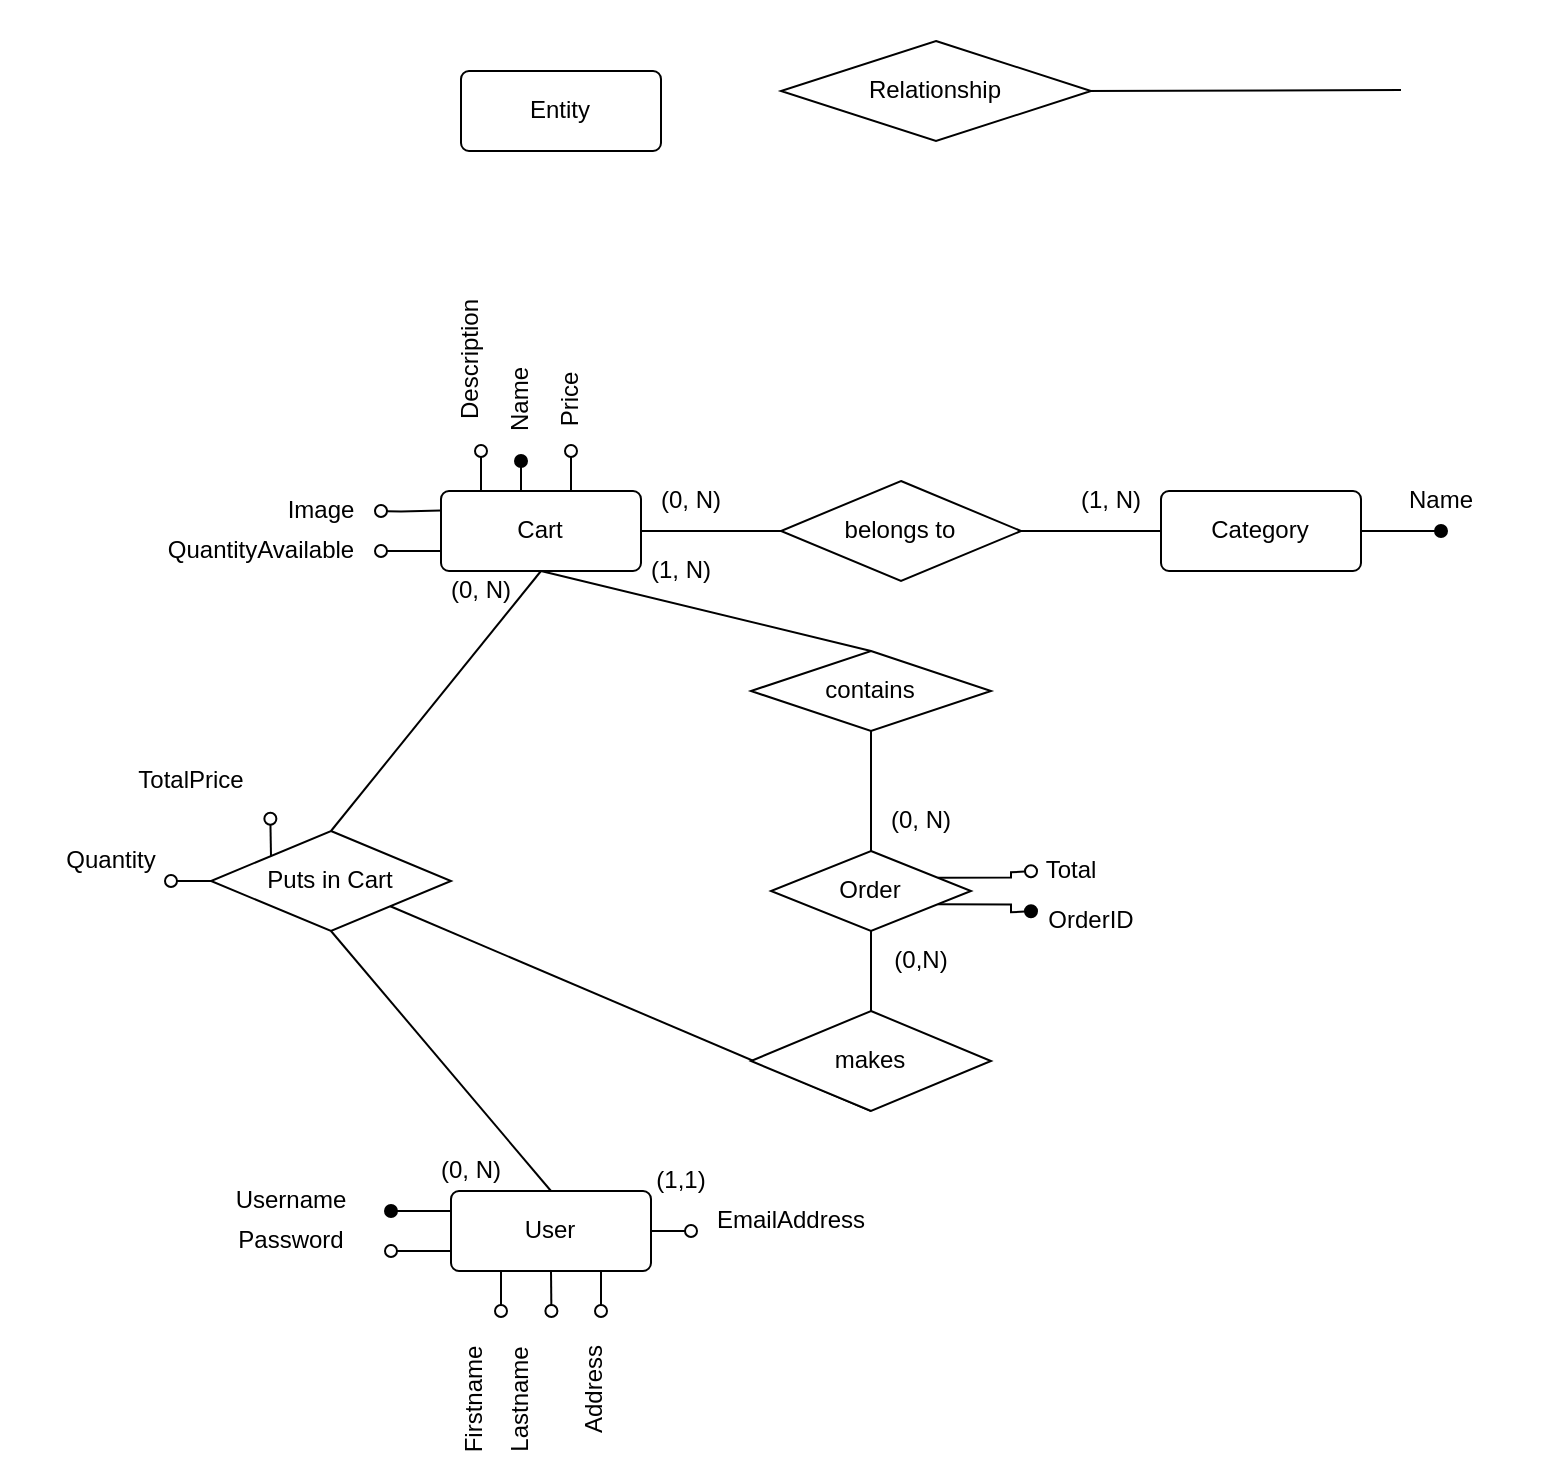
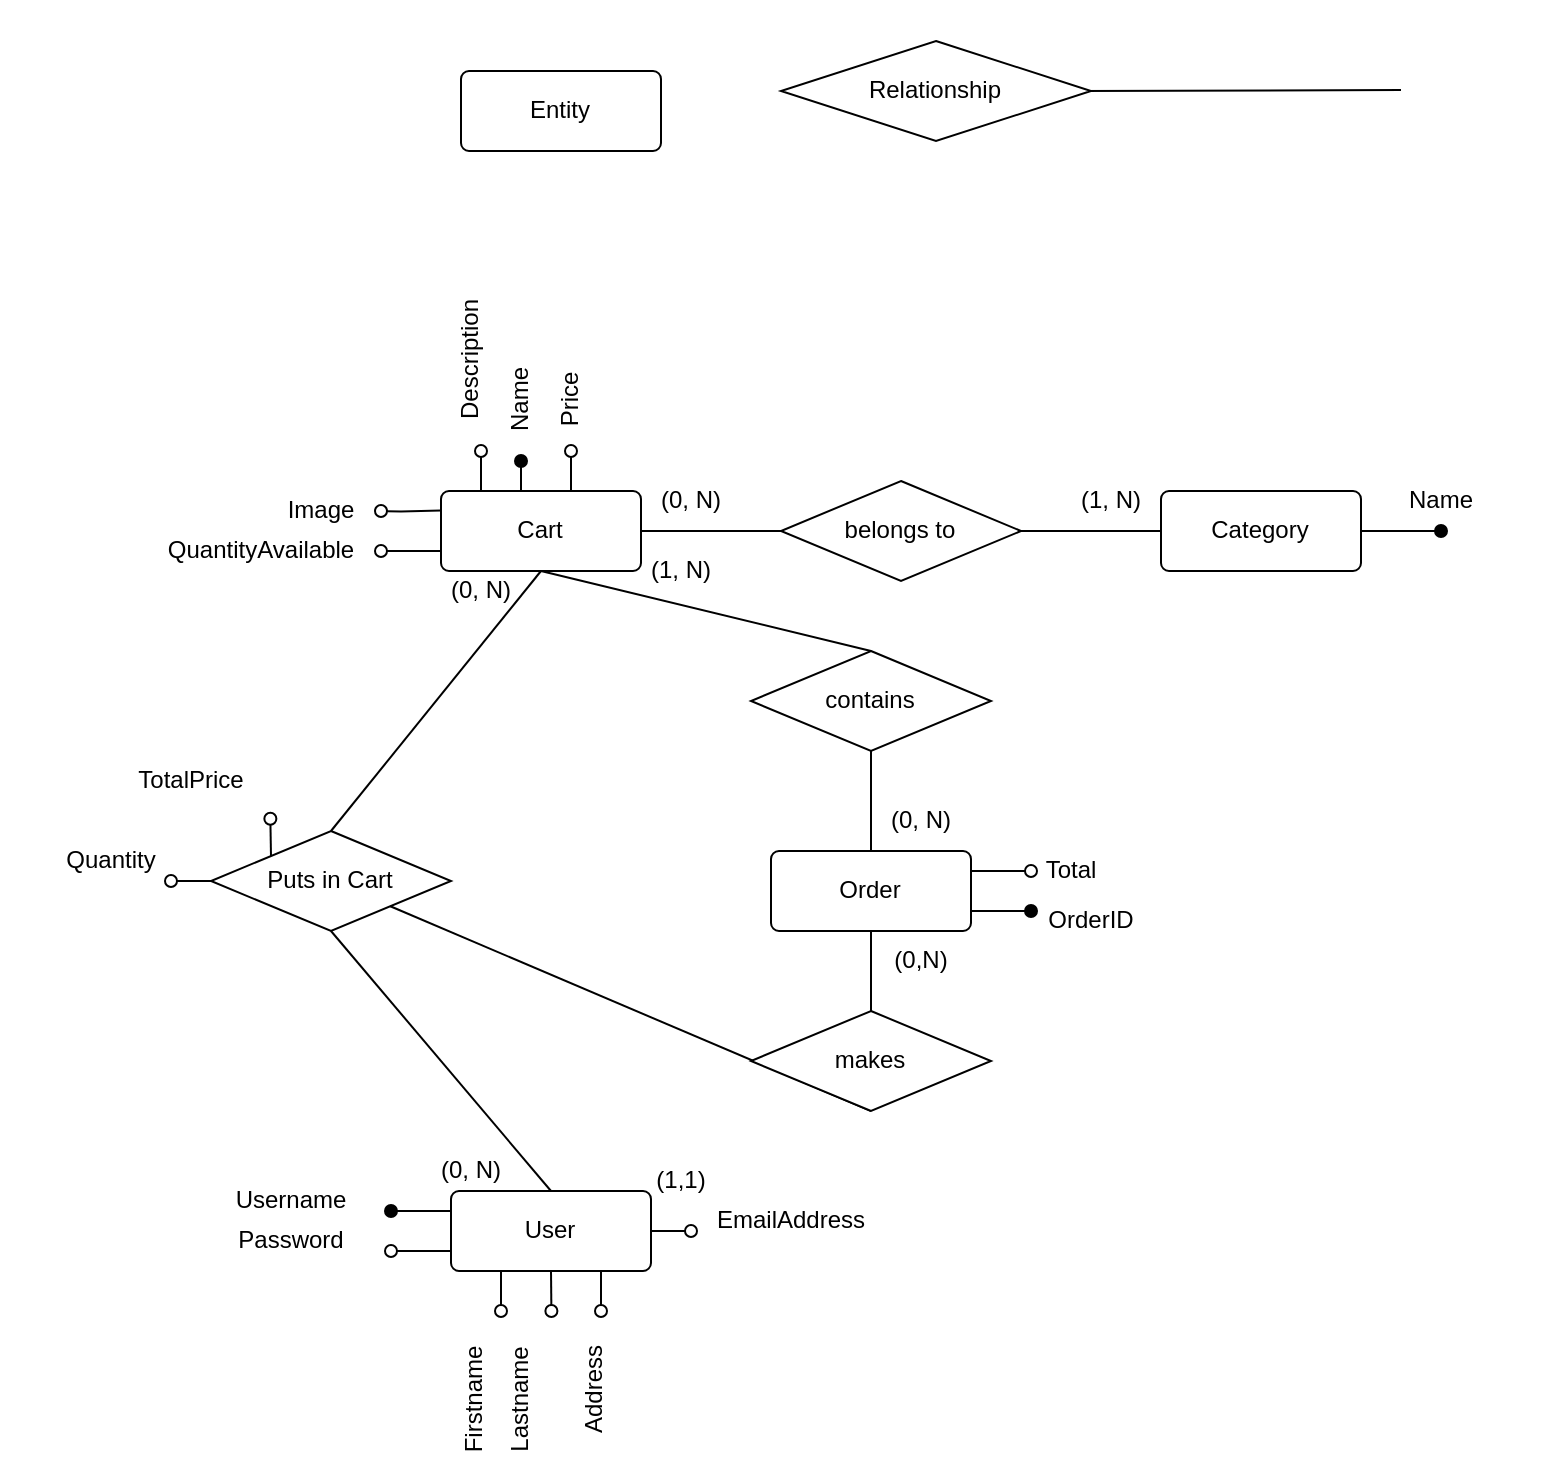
node "contains": size 240x80 -> 240x100
node "Order": shape diamond -> rounded rectangle
